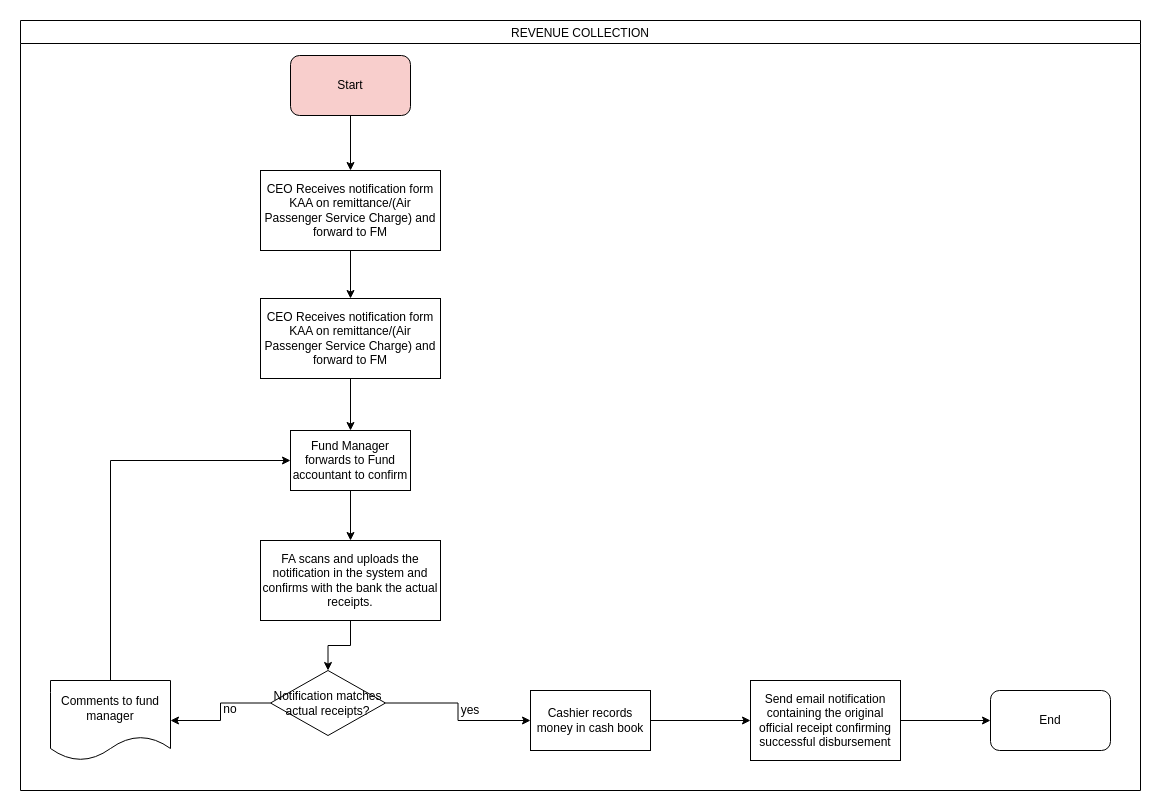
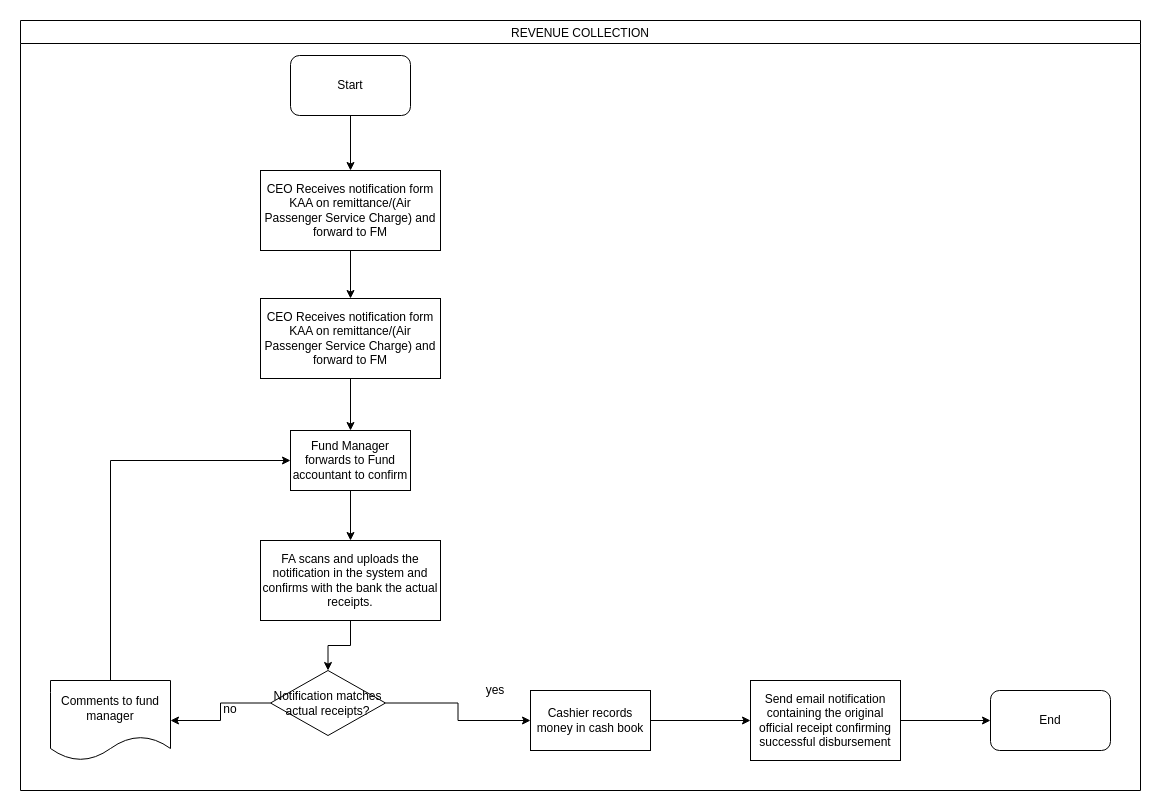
node "Start": fillcolor #f8cecc -> #ffffff
node "yes": moved (471, 711) -> (496, 691)
